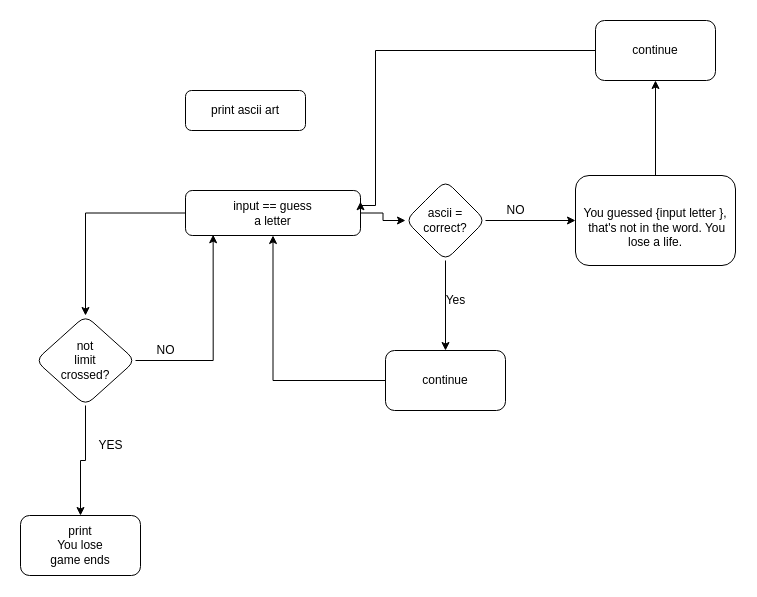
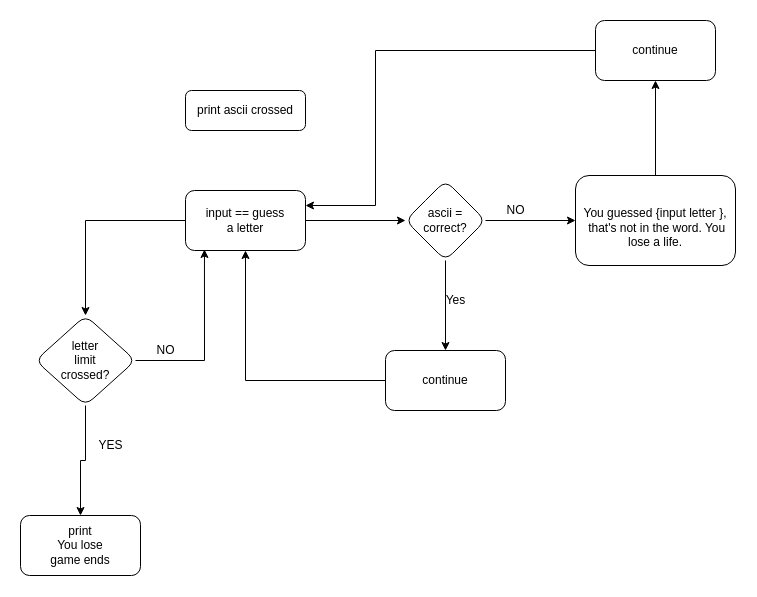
node "print ascii art": label "print ascii art" -> "print ascii crossed"
node "input == guess a letter": size 175x45 -> 120x60
node "not limit crossed?": label "not limit crossed?" -> "letter limit crossed?"
